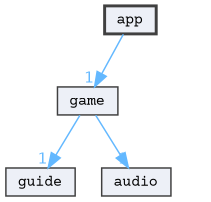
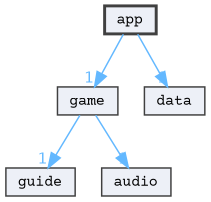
node "data": added
